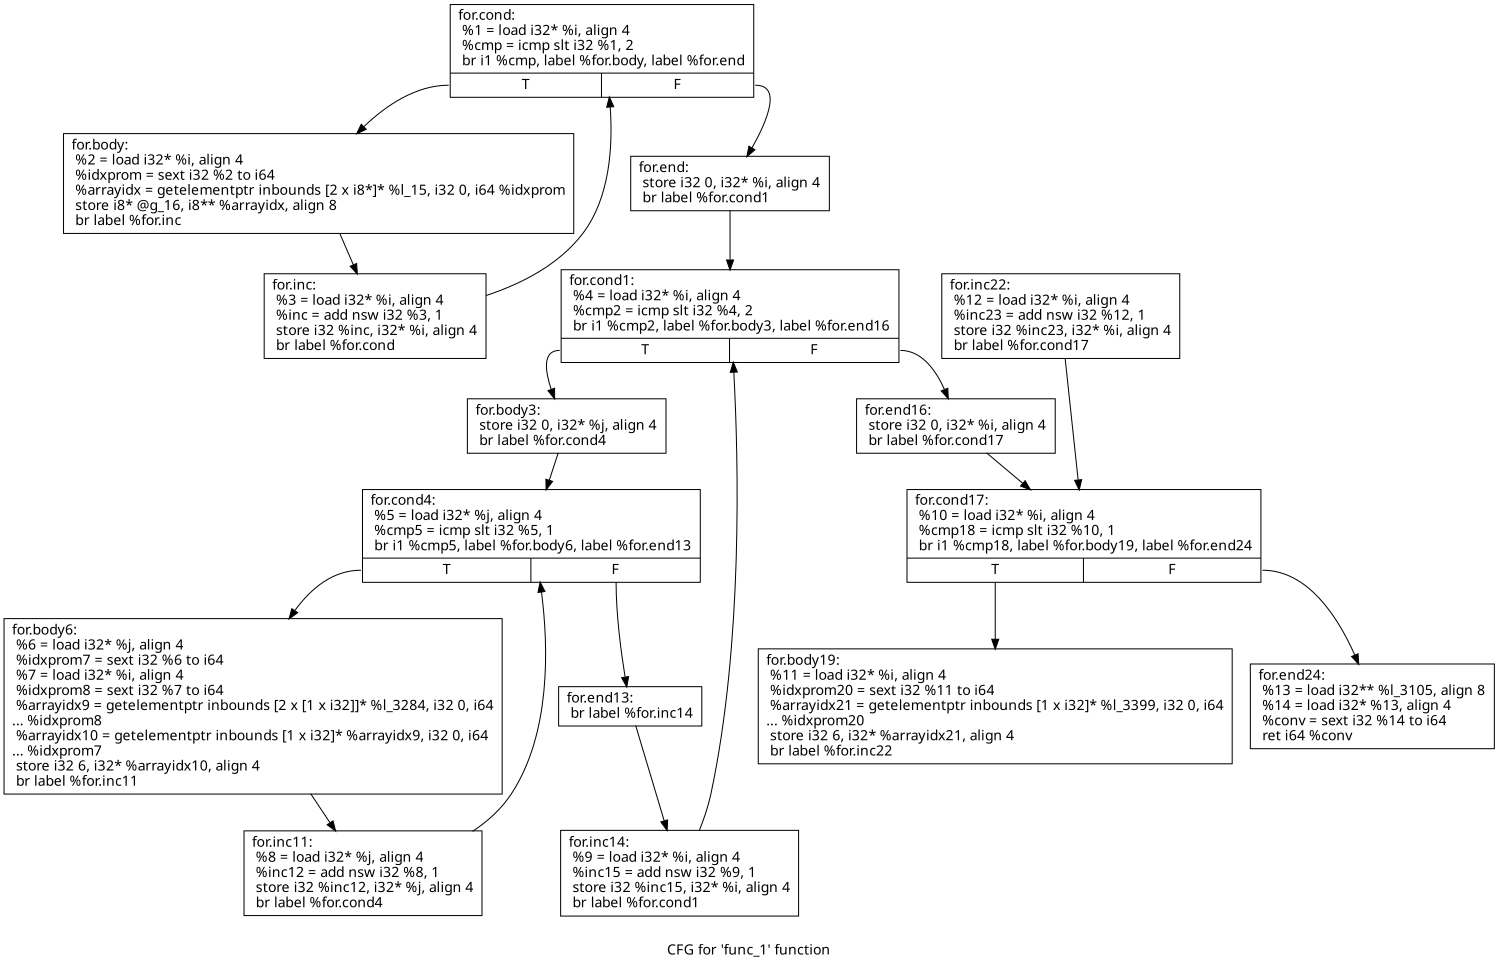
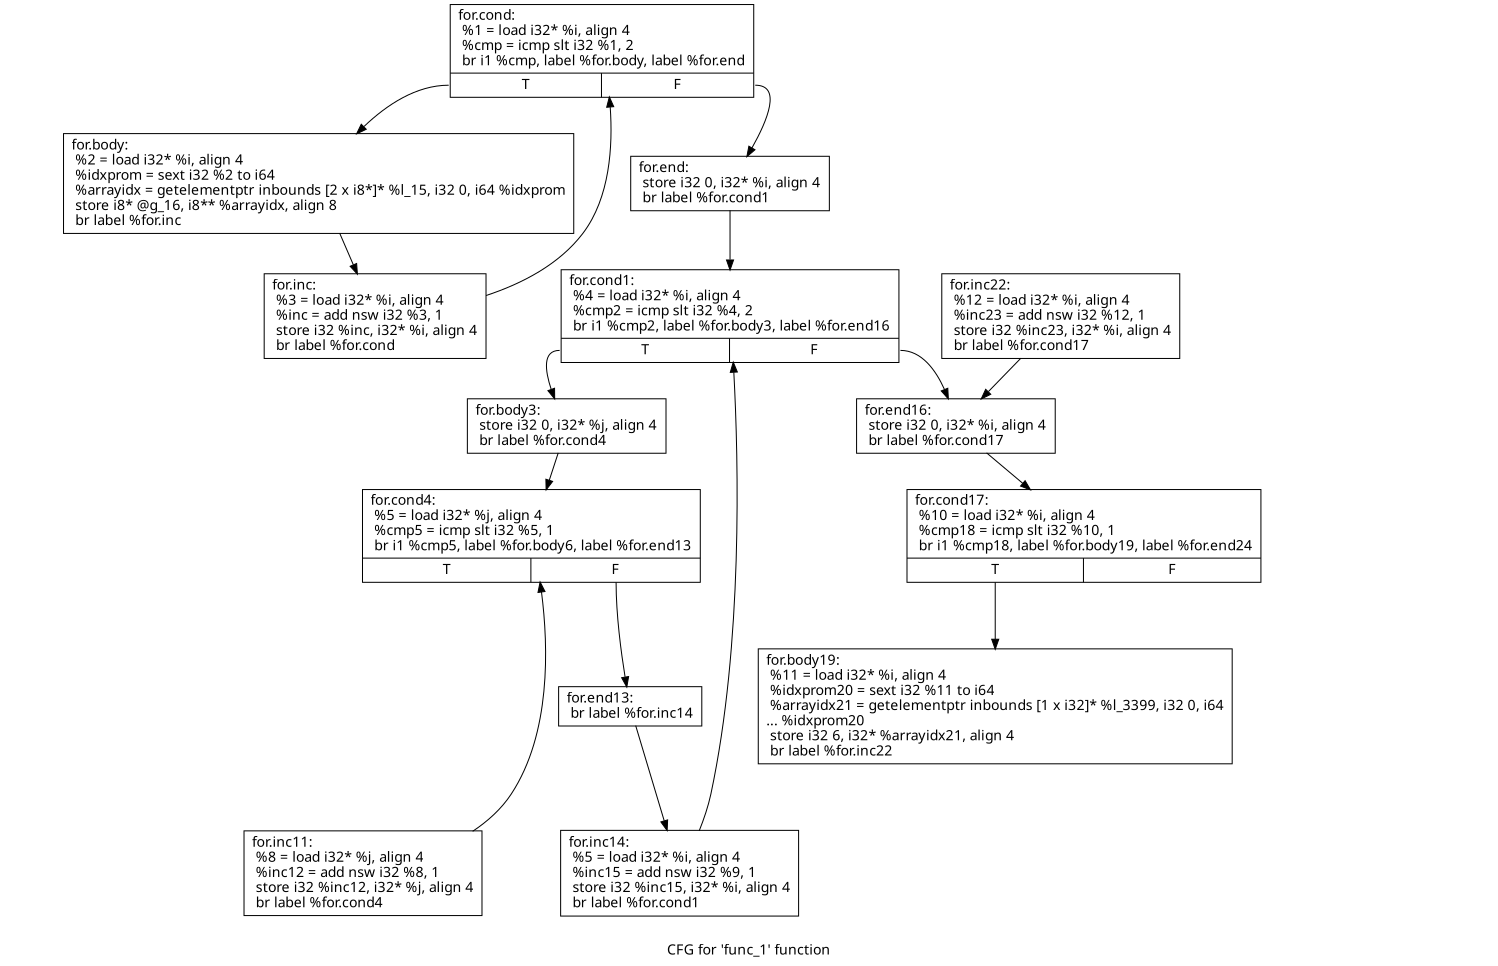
edge "for.inc22:" -> "for.cond17:": now "for.inc22:" -> "for.end16:"
node "for.body6:": removed
node "for.end24:": removed
node "for.inc14:": text "%9 = load i32* %i, align 4" -> "%5 = load i32* %i, align 4"
